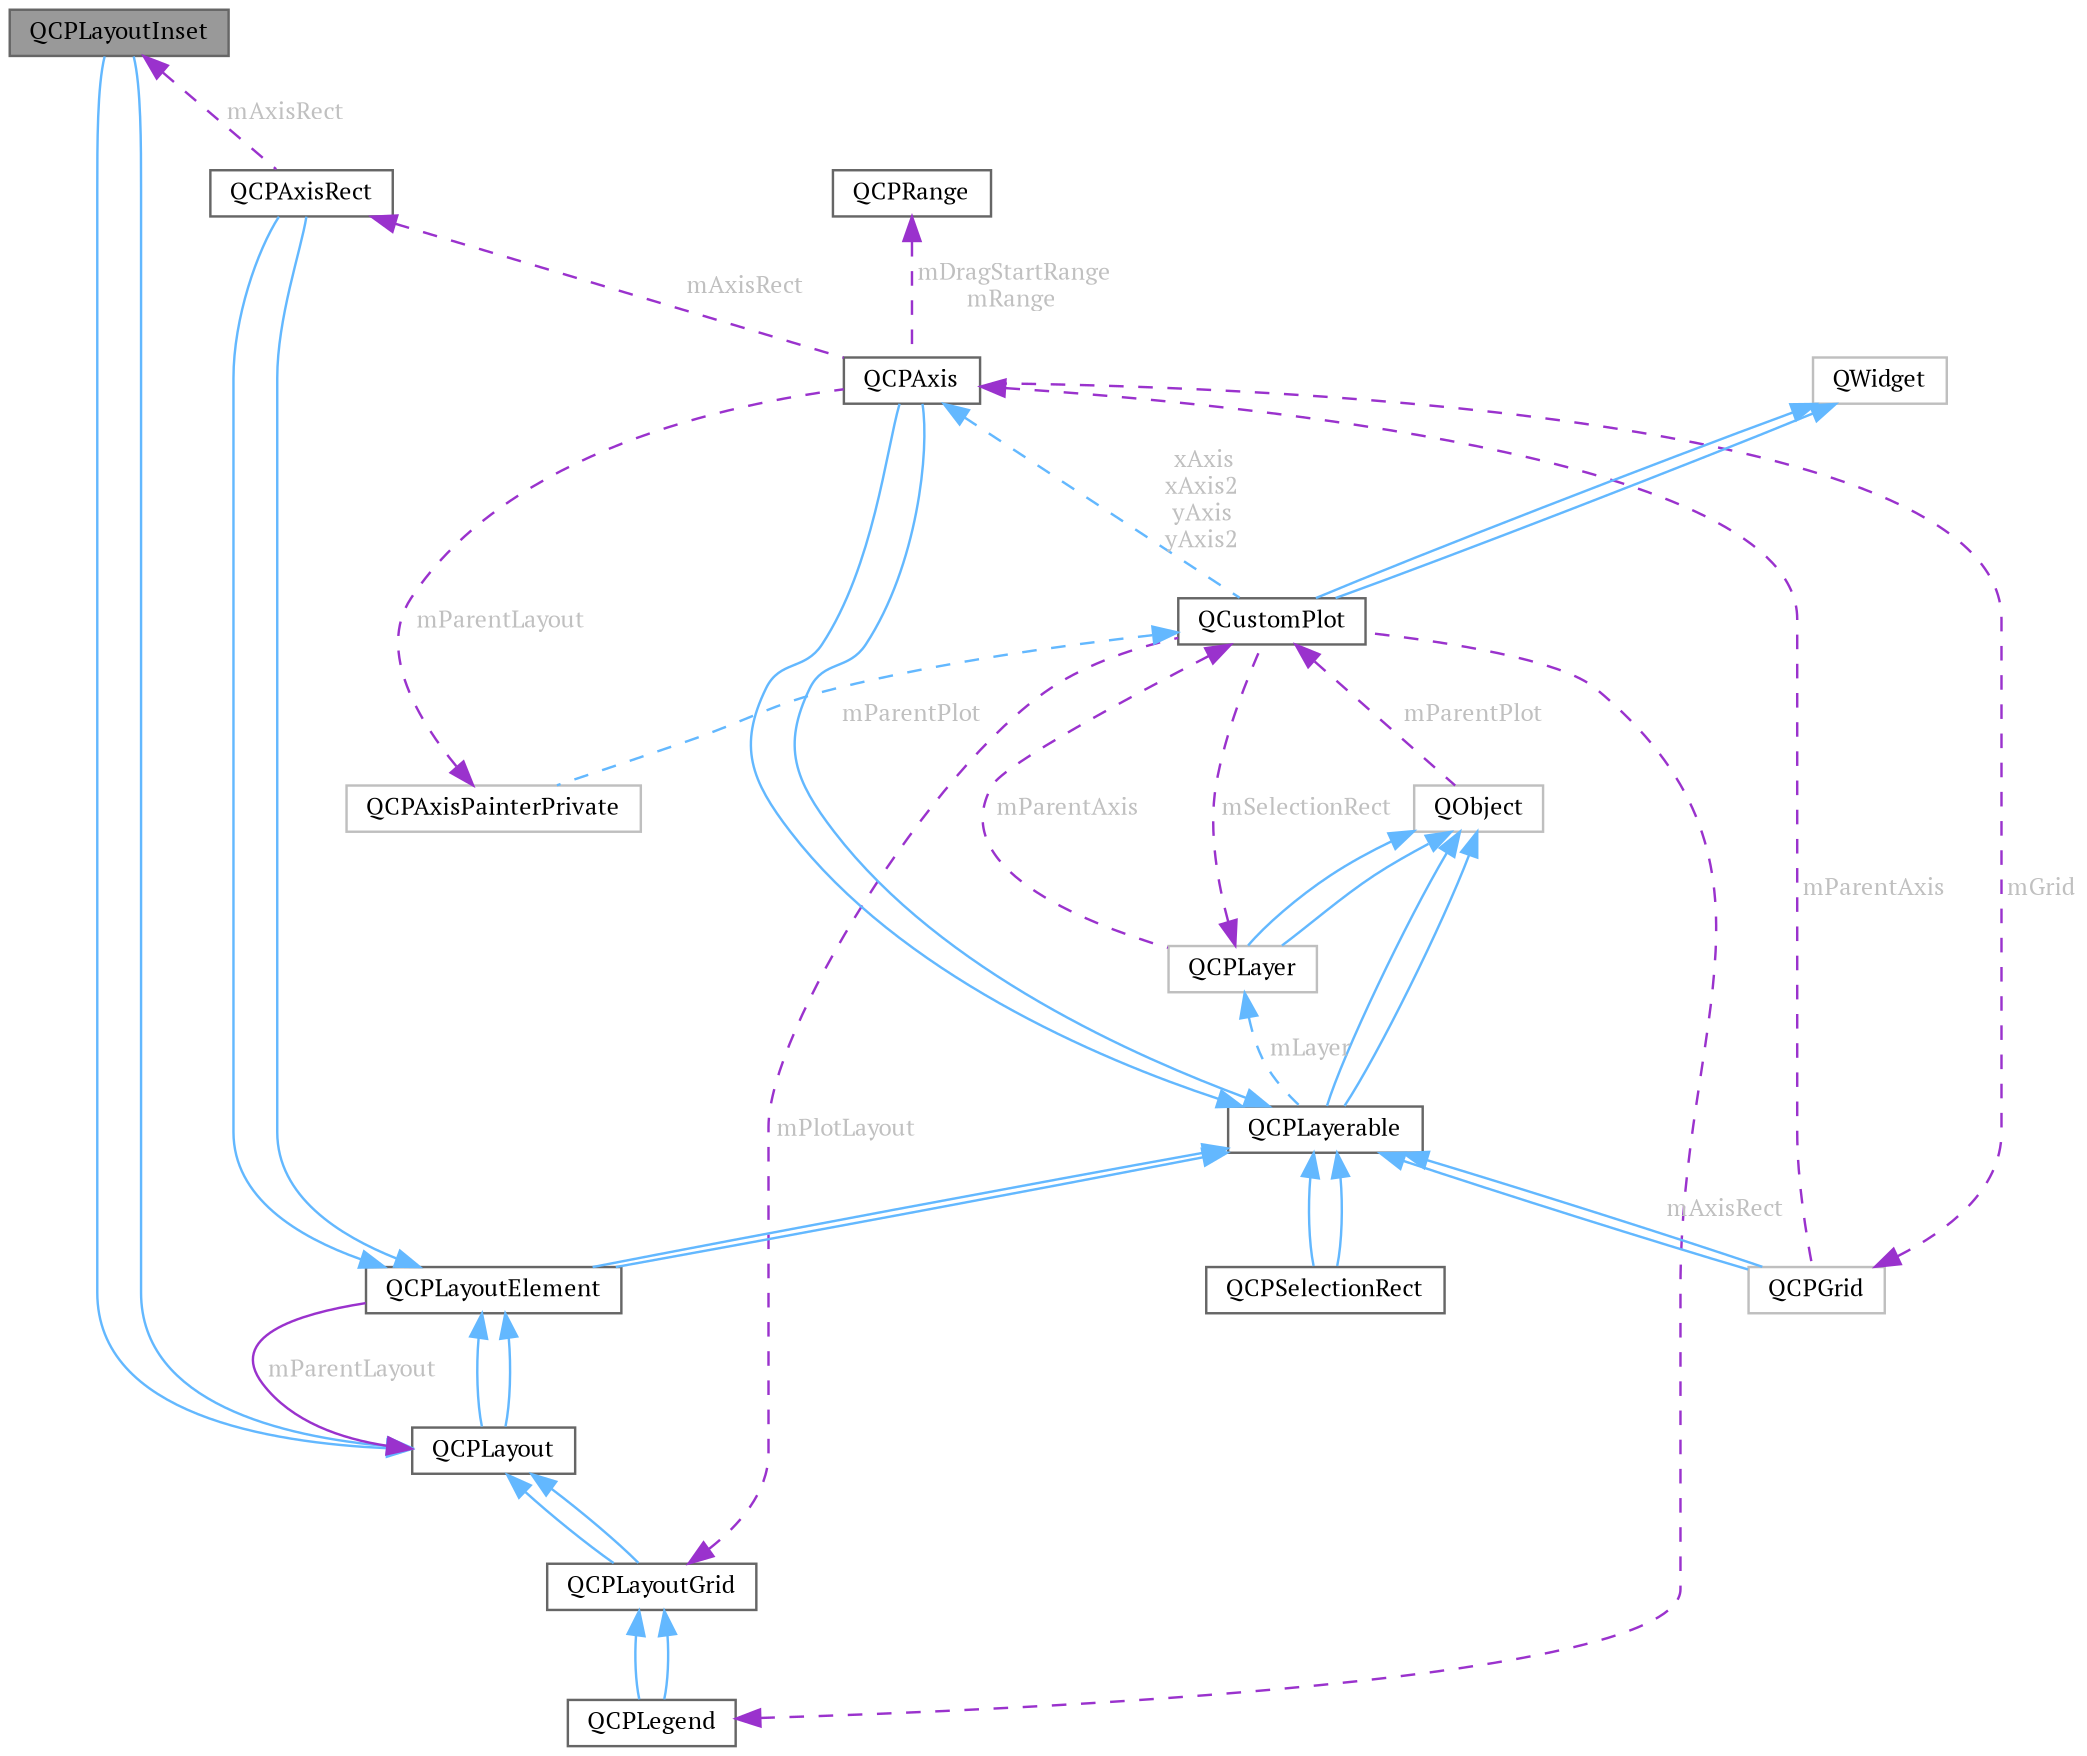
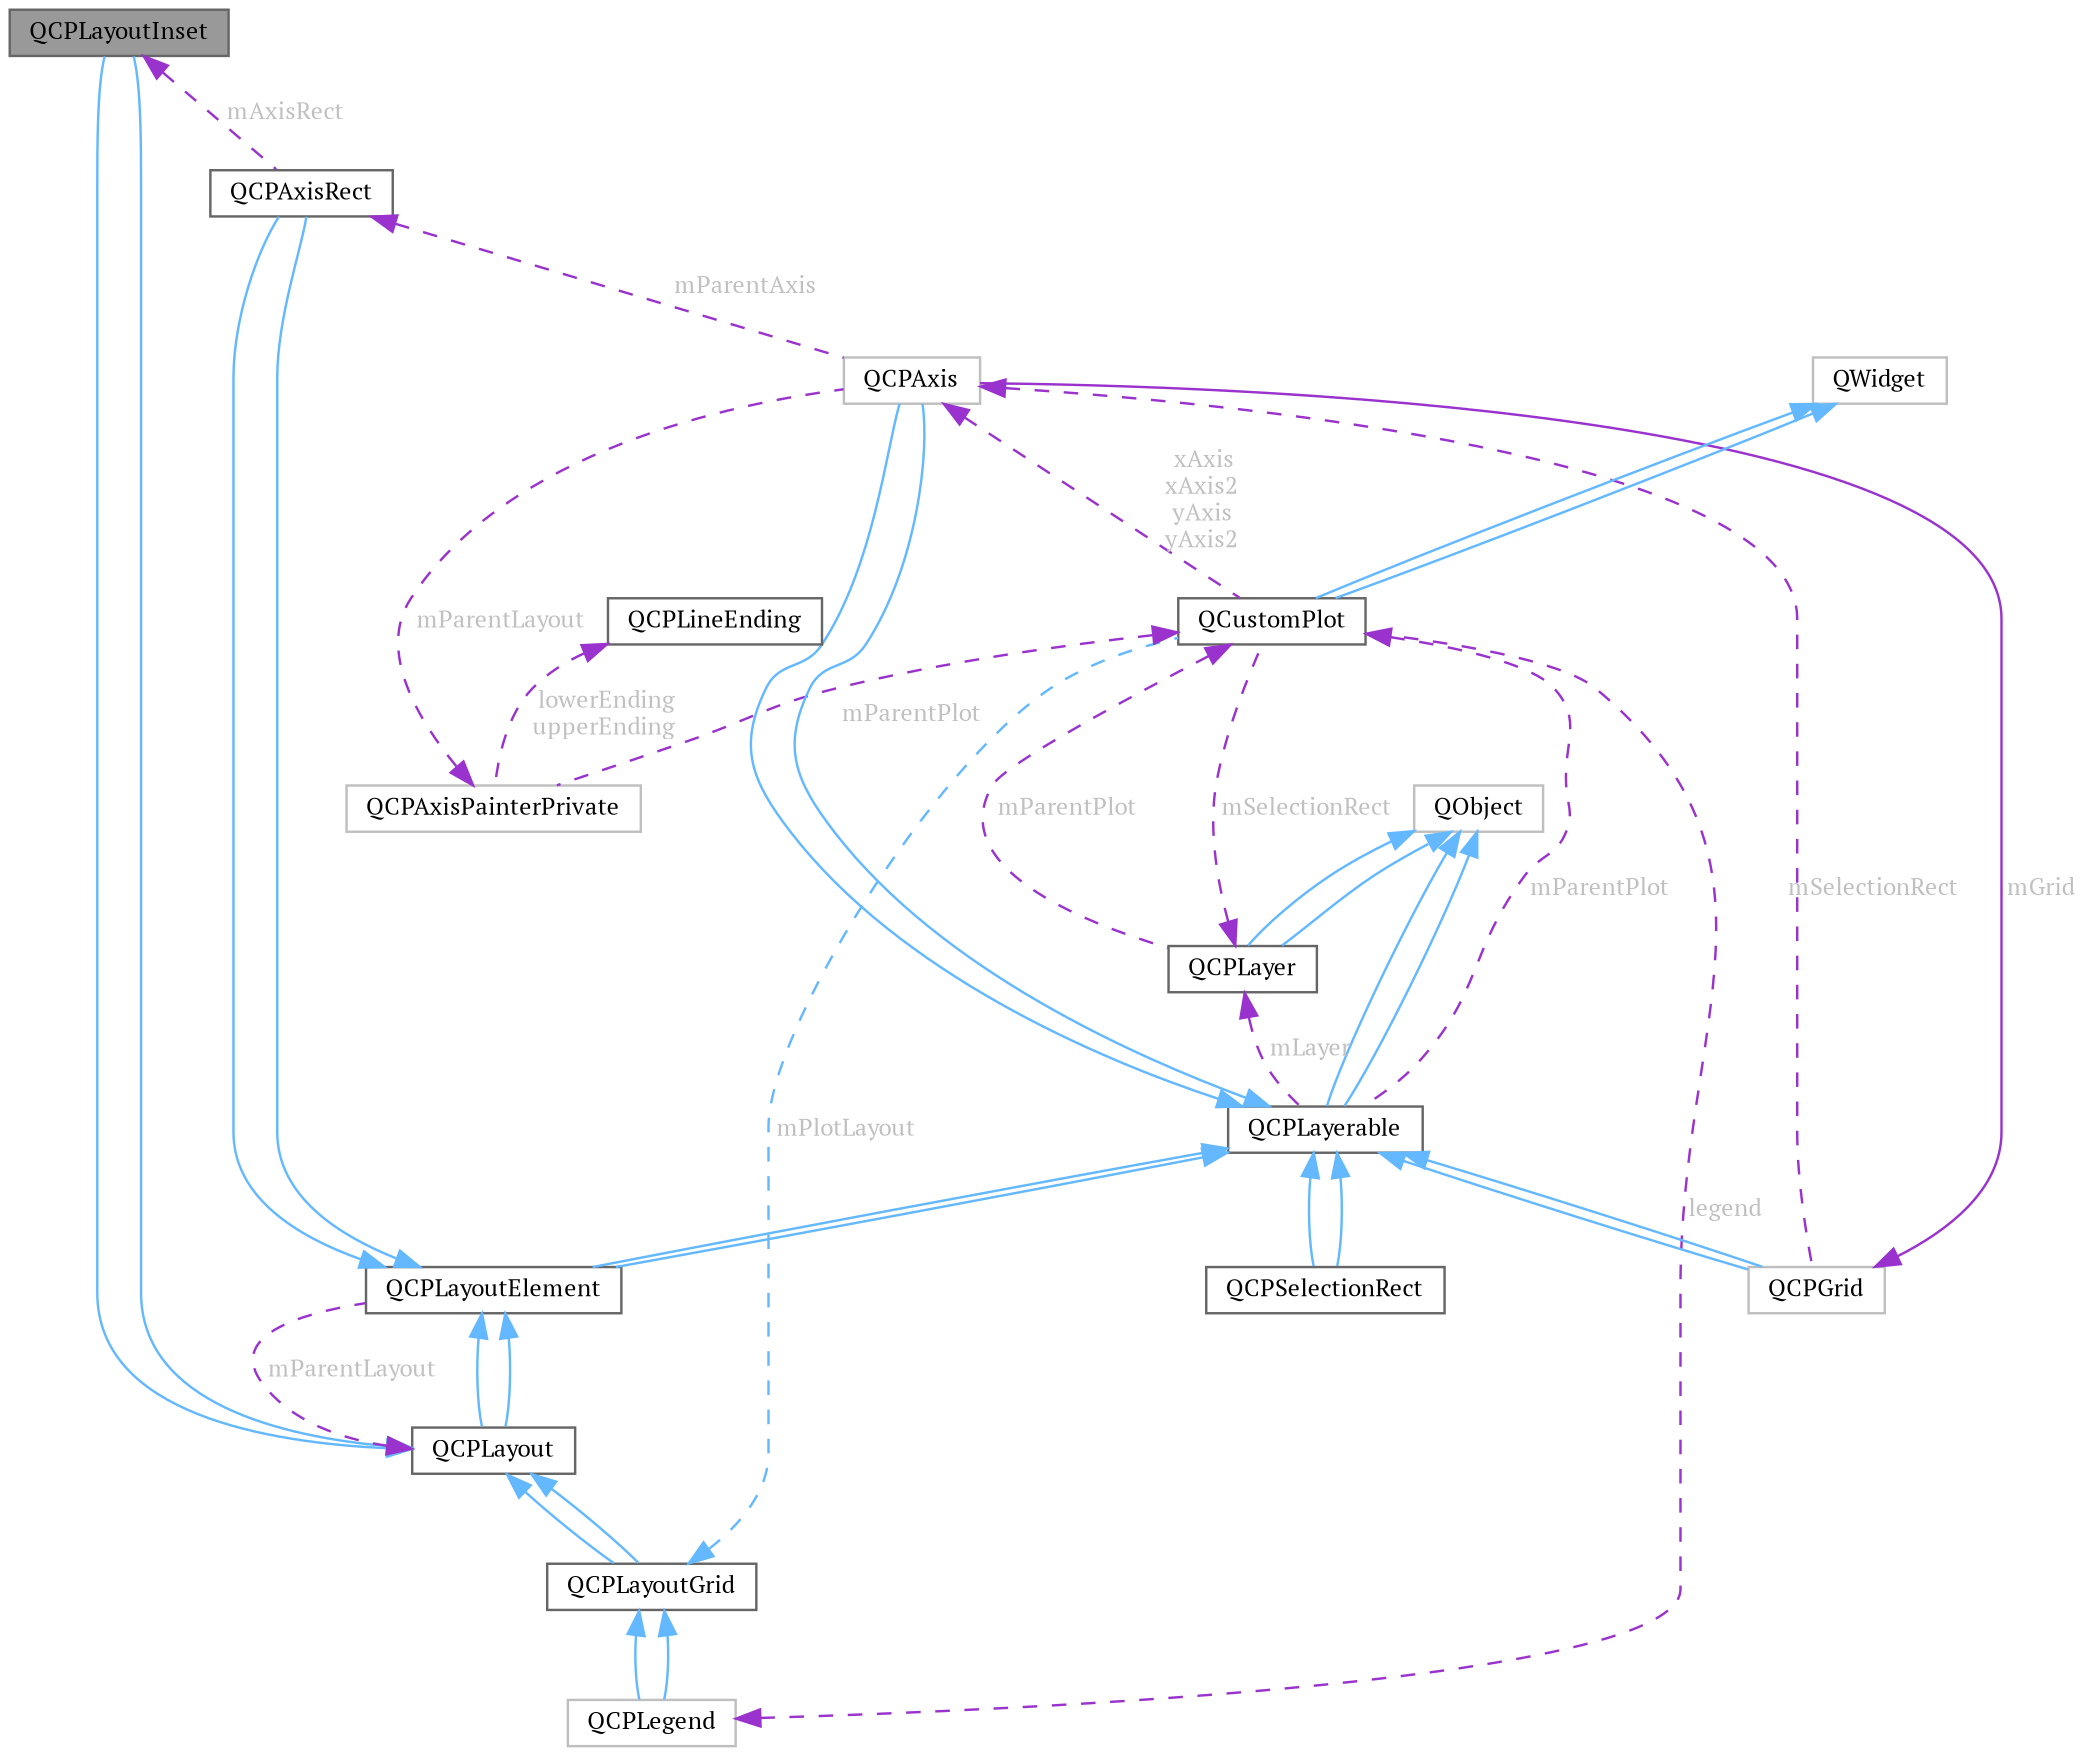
node "QCPRange": removed
edge "QCPAxis" -> "QCPAxisRect": label " mAxisRect" -> " mParentAxis"
node "QCPAxis": color gray40 -> grey75
edge "QCPAxis" -> "QCPGrid": style dashed -> solid
edge "QCustomPlot" -> "QCPAxis": color steelblue1 -> darkorchid3
node "QCPLineEnding": added
edge "QCPAxisPainterPrivate" -> "QCustomPlot": color steelblue1 -> darkorchid3
edge "QObject" -> "QCustomPlot": now "QCPLayerable" -> "QCustomPlot"
edge "QCPLayer" -> "QCustomPlot": label " mParentAxis" -> " mParentPlot"
edge "QCPGrid" -> "QCPAxis": label " mParentAxis" -> " mSelectionRect"
node "QCPLayer": color grey75 -> gray40
edge "QCustomPlot" -> "QCPLayoutGrid": color darkorchid3 -> steelblue1
edge "QCPLayerable" -> "QCPLayer": color steelblue1 -> darkorchid3
edge "QCustomPlot" -> "QCPLegend": label " mAxisRect" -> " legend"
edge "QCPLayoutElement" -> "QCPLayout": style solid -> dashed
node "QCPLegend": color gray40 -> grey75
